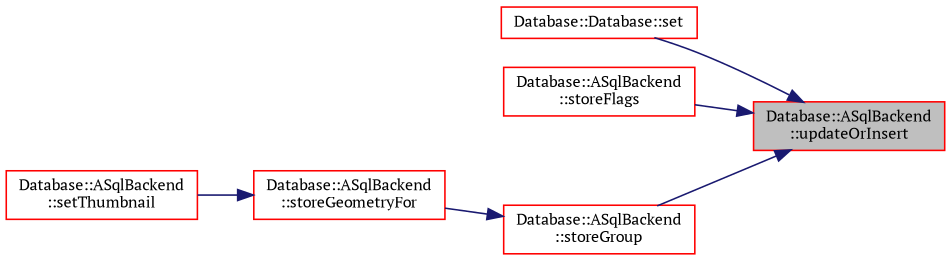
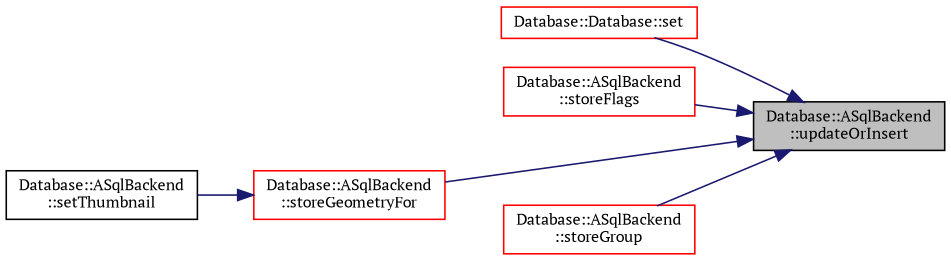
node "Database::ASqlBackend ::updateOrInsert": color red -> black
node "Database::ASqlBackend ::setThumbnail": color red -> black
edge "Database::ASqlBackend ::storeGeometryFor" -> "Database::ASqlBackend ::storeGroup": now "Database::ASqlBackend ::storeGeometryFor" -> "Database::ASqlBackend ::updateOrInsert"
